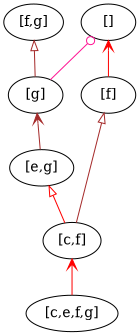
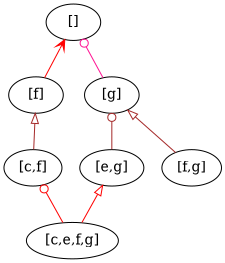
edge "[g]" -> "[f,g]": reversed
edge "[e,g]" -> "[g]": arrowhead vee -> odot
edge "[c,f]" -> "[e,g]": now "[c,e,f,g]" -> "[e,g]"
edge "[c,e,f,g]" -> "[c,f]": arrowhead vee -> odot
